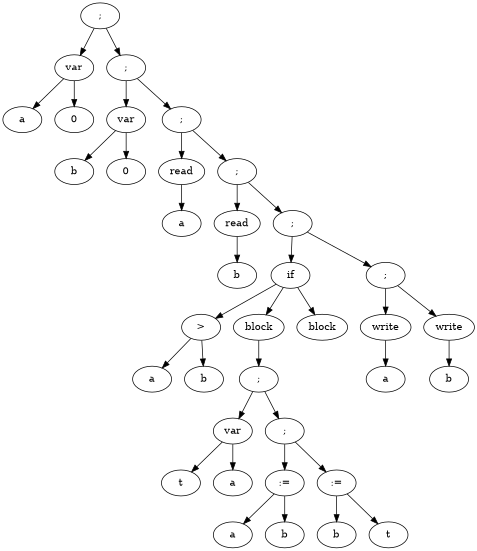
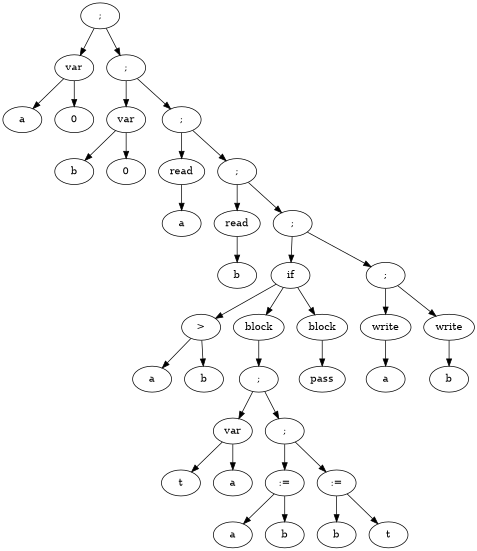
node "pass": added
